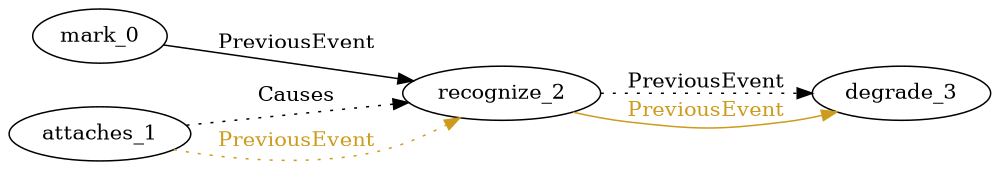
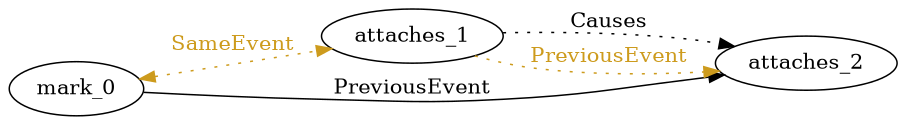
edge "attaches_1" -- "mark_0": added, label "SameEvent"
node "recognize_2": label "recognize_2" -> "attaches_2"
node "degrade_3": removed
